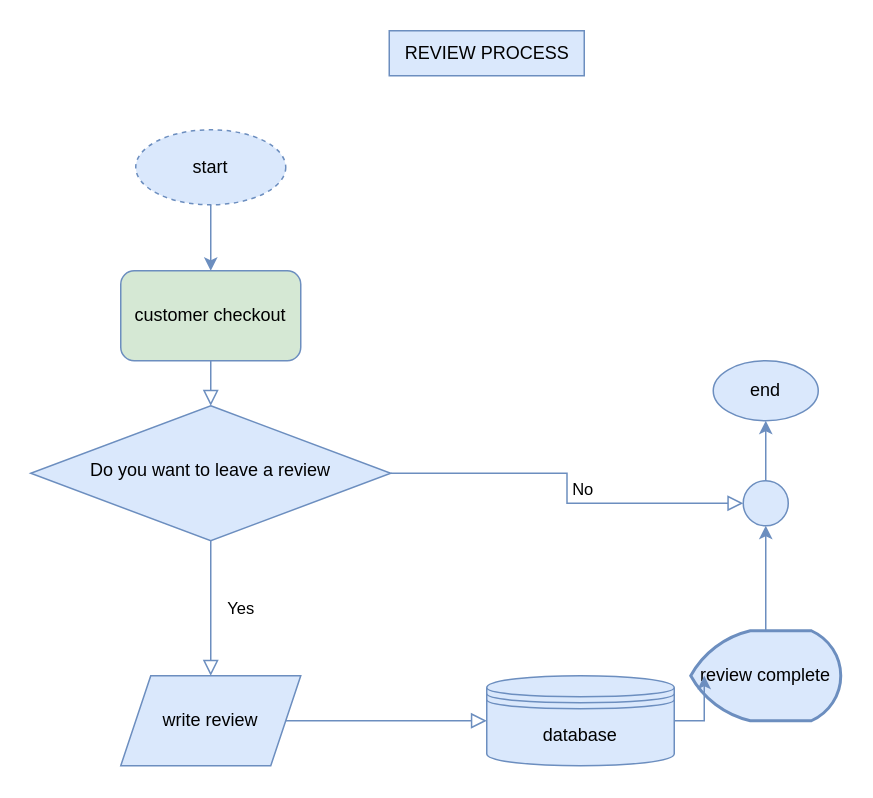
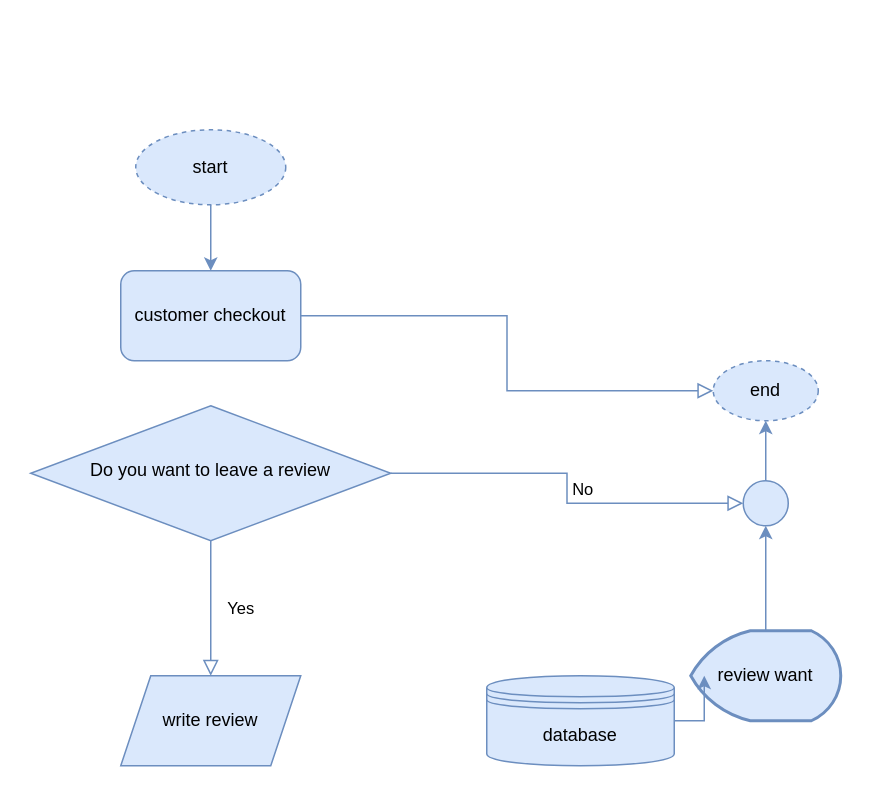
node "REVIEW PROCESS": removed
node "customer checkout": fillcolor #d5e8d4 -> #dae8fc
edge "customer checkout" -> "Do you want to leave a review": now "customer checkout" -> "end"
node "end": style solid -> dashed
node "review complete": label "review complete" -> "review want"
edge "write review" -> "database": removed
